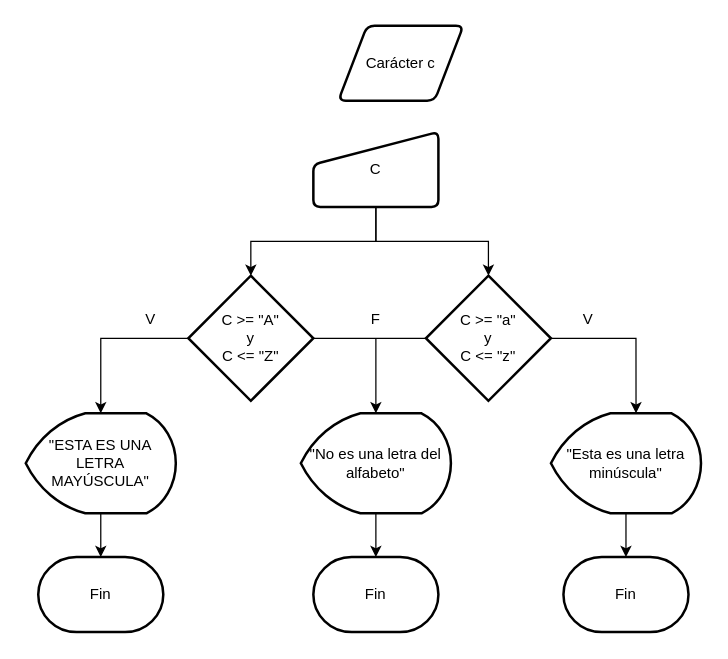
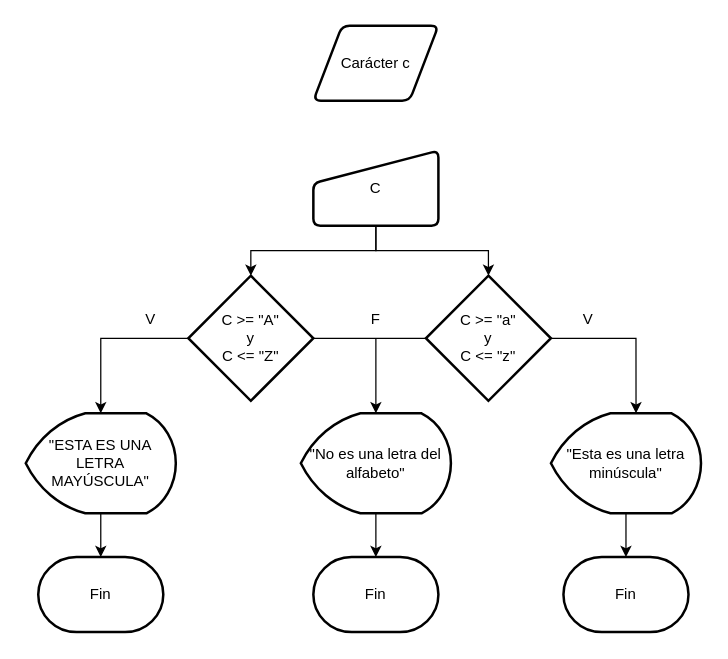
node "Carácter c": moved (401, 63) -> (376, 63)
node "C": moved (376, 169) -> (376, 188)
